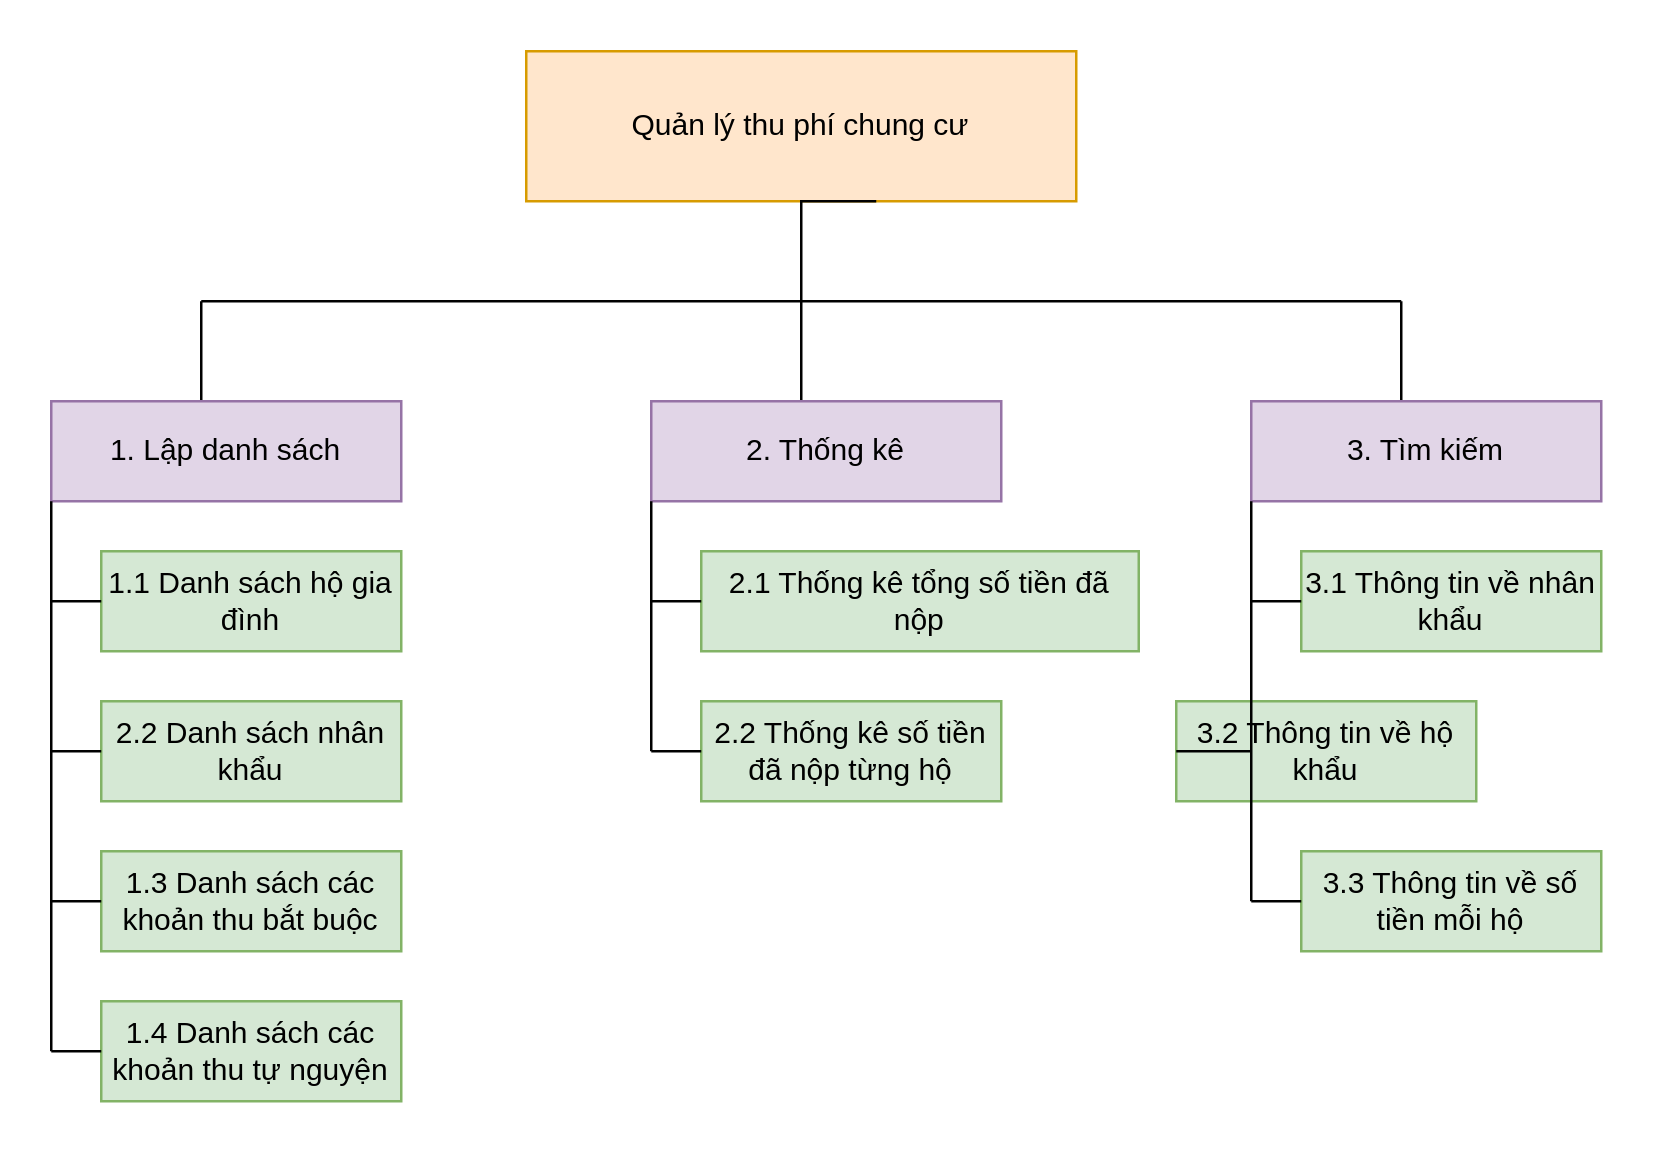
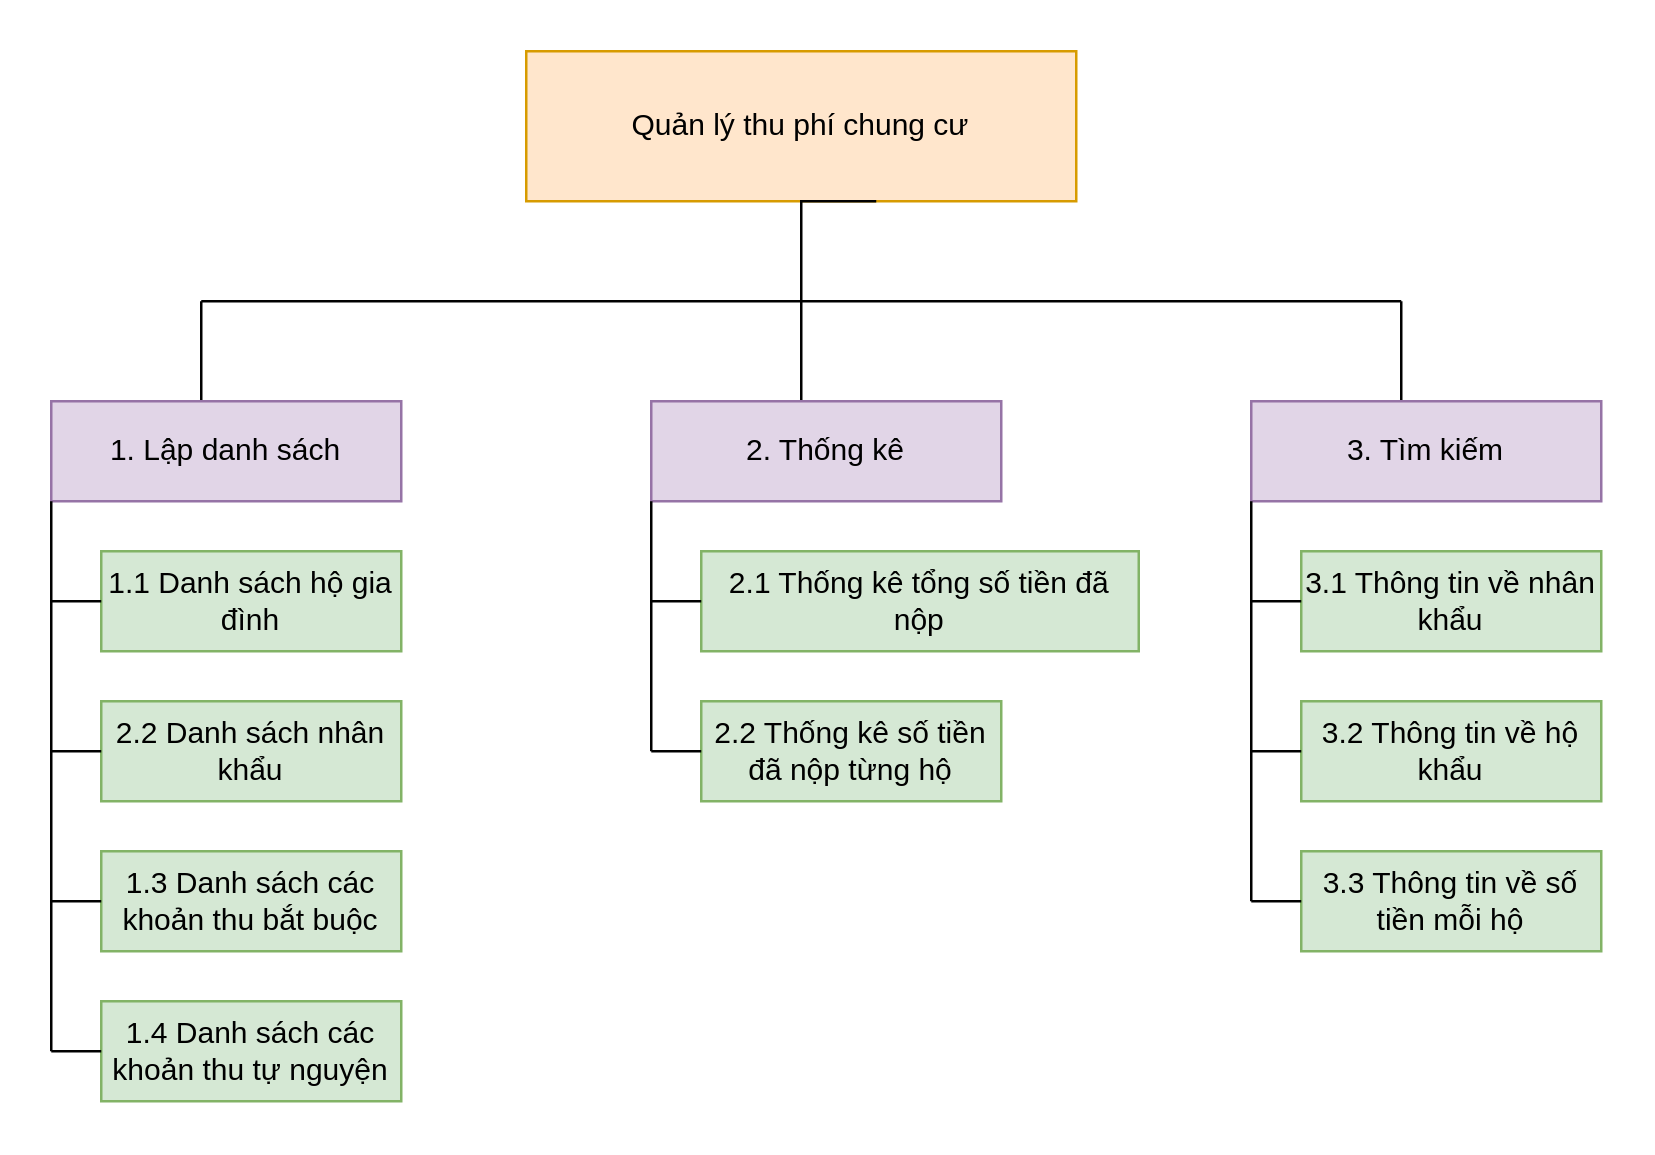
node "3.2 Thông tin về hộ khẩu": moved (1326, 751) -> (1451, 751)
